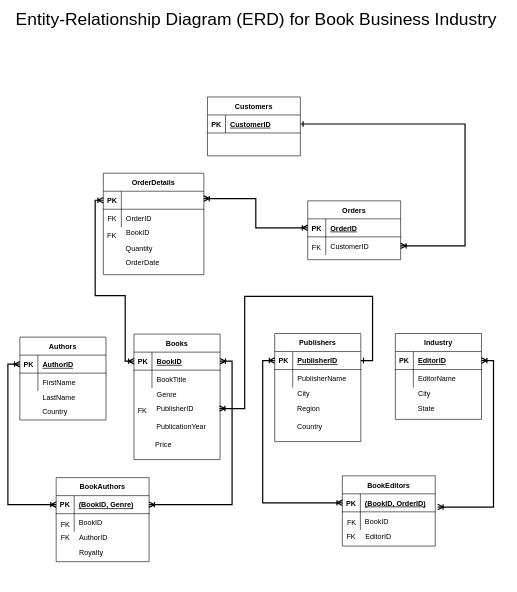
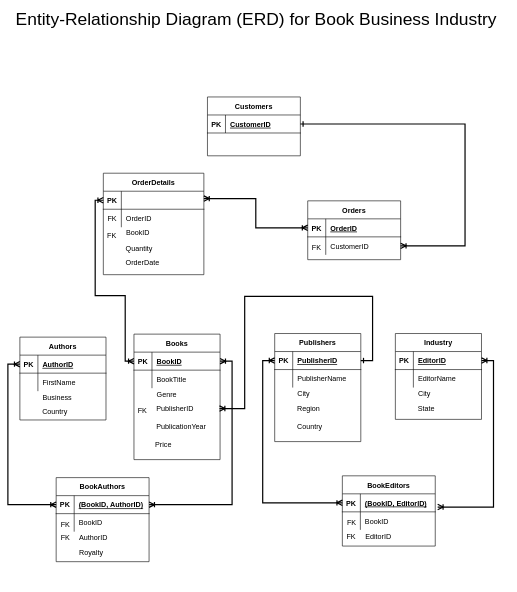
node "LastName": label "LastName" -> "Business"
node "(BookID, OrderID)": label "(BookID, OrderID)" -> "(BookID, EditorID)"
node "(BookID, Genre)": label "(BookID, Genre)" -> "(BookID, AuthorID)"
